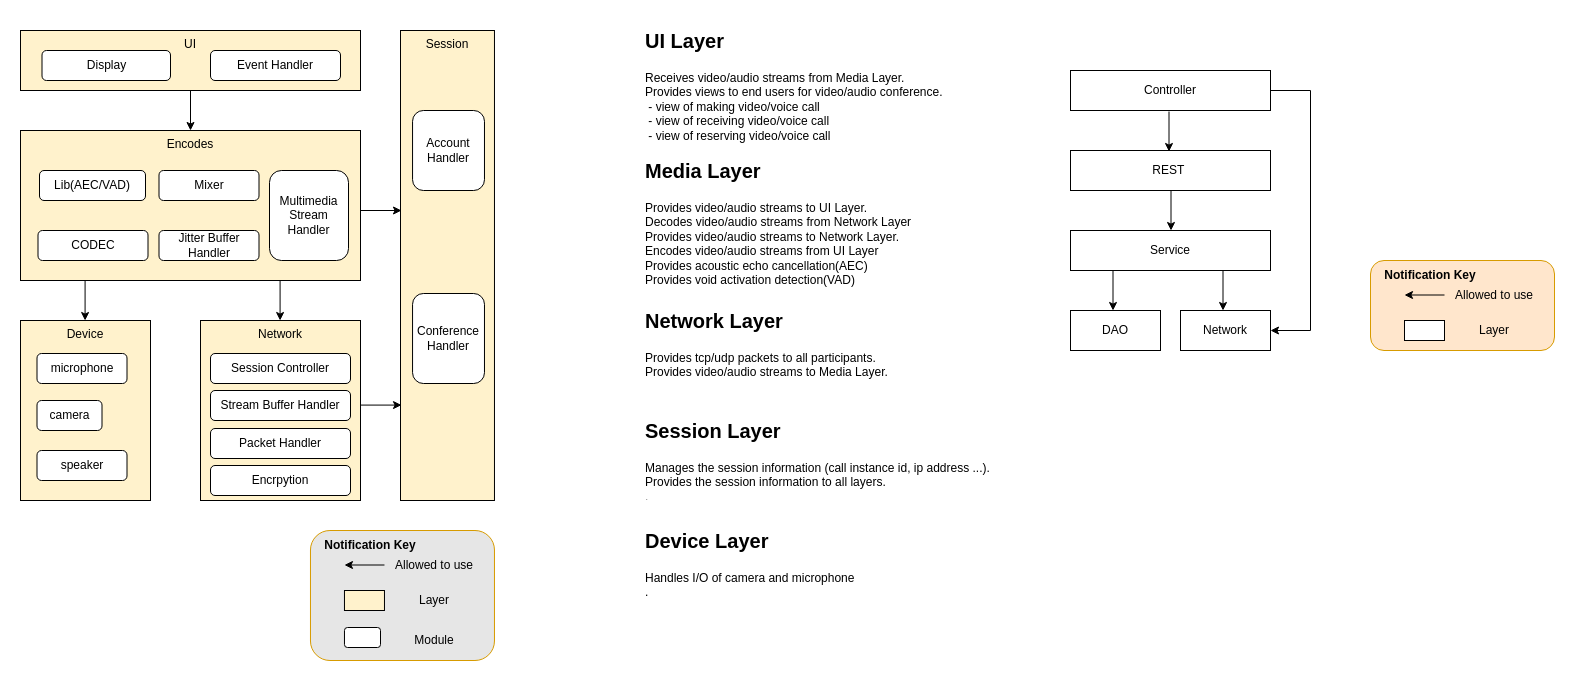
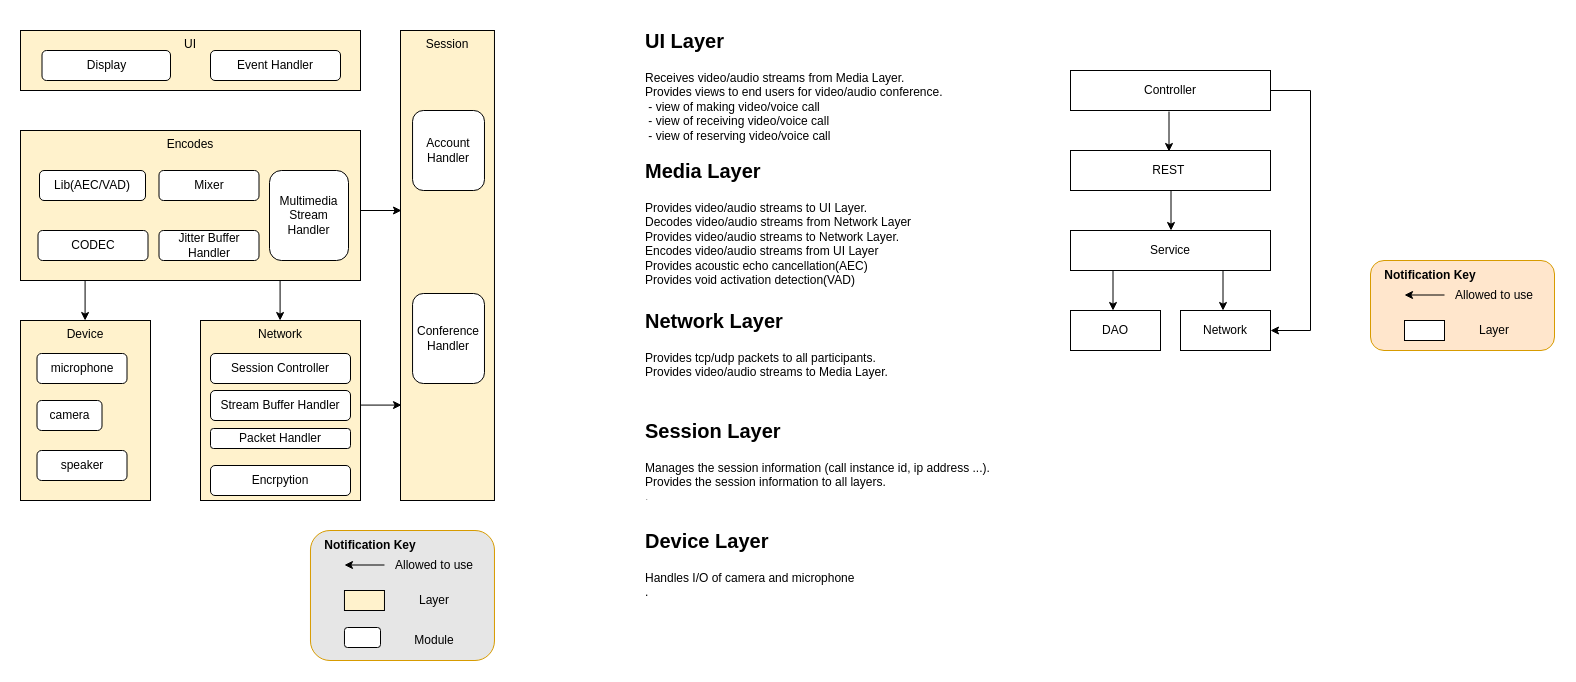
edge "UI" -> "Encodes": removed
node "Packet Handler": size 140x30 -> 140x20
